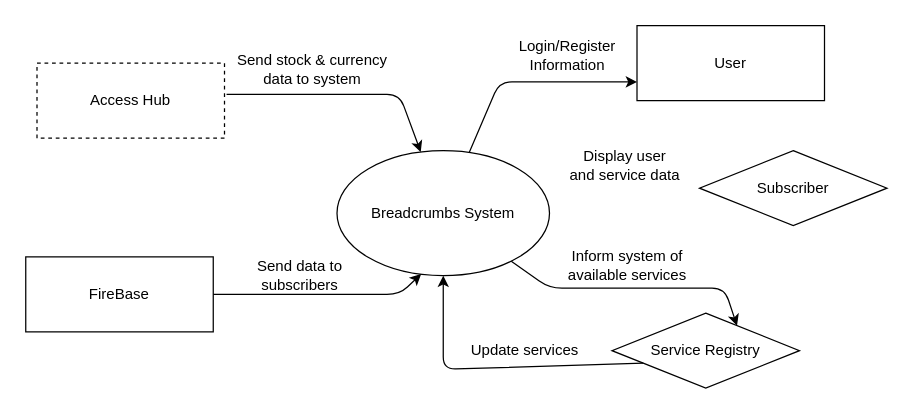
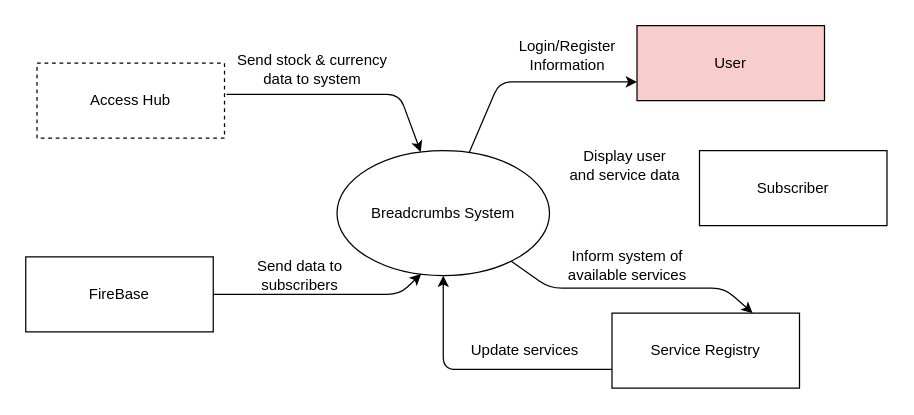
node "User": fillcolor #ffffff -> #f8cecc
node "Subscriber": shape diamond -> rectangle
node "Service Registry": shape diamond -> rectangle
